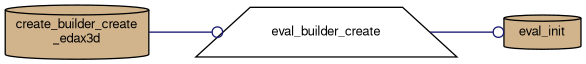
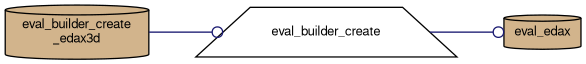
node "create_builder_create _edax3d": label "create_builder_create _edax3d" -> "eval_builder_create _edax3d"
node "eval_init": label "eval_init" -> "eval_edax"
